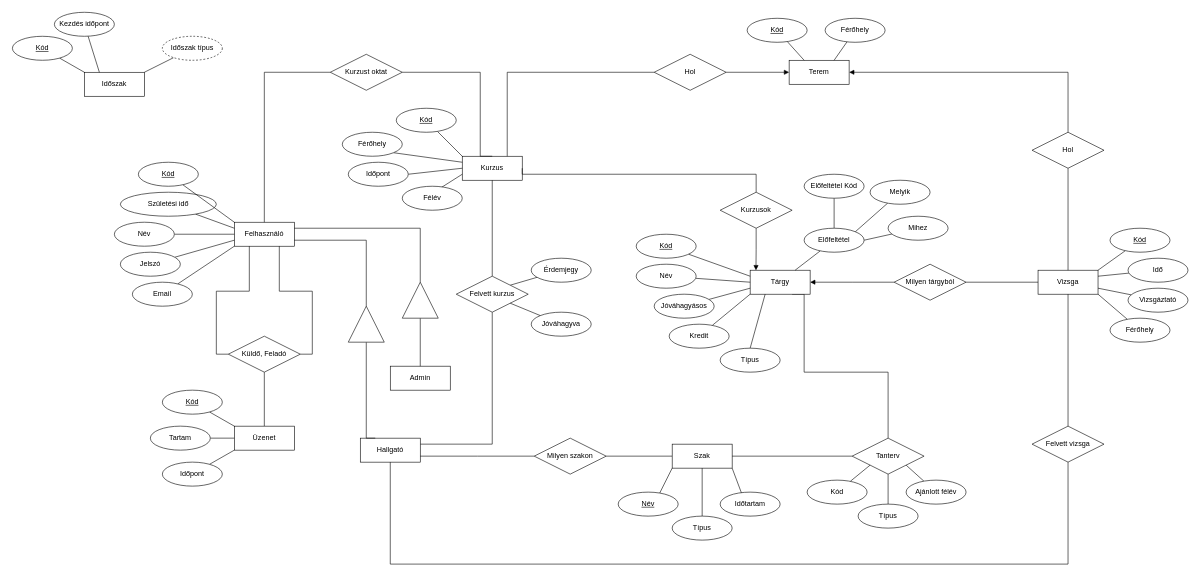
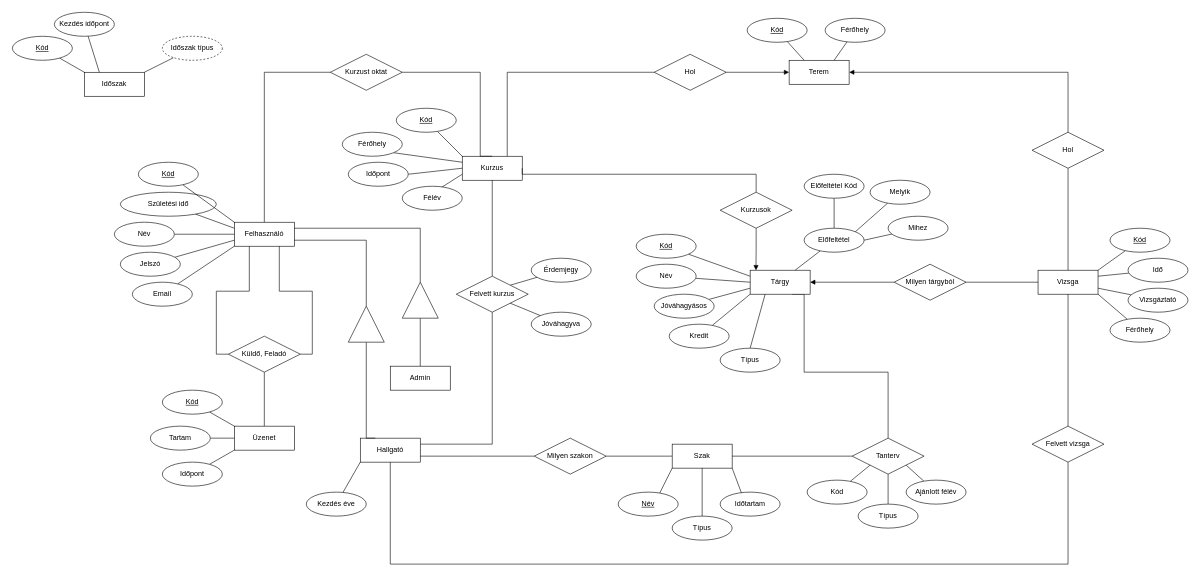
edge "Hallgató" -- "Kezdés éve": added
node "Kezdés éve": added
